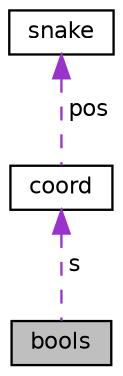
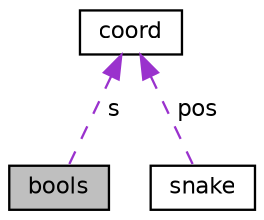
edge "coord" -> "snake": reversed
